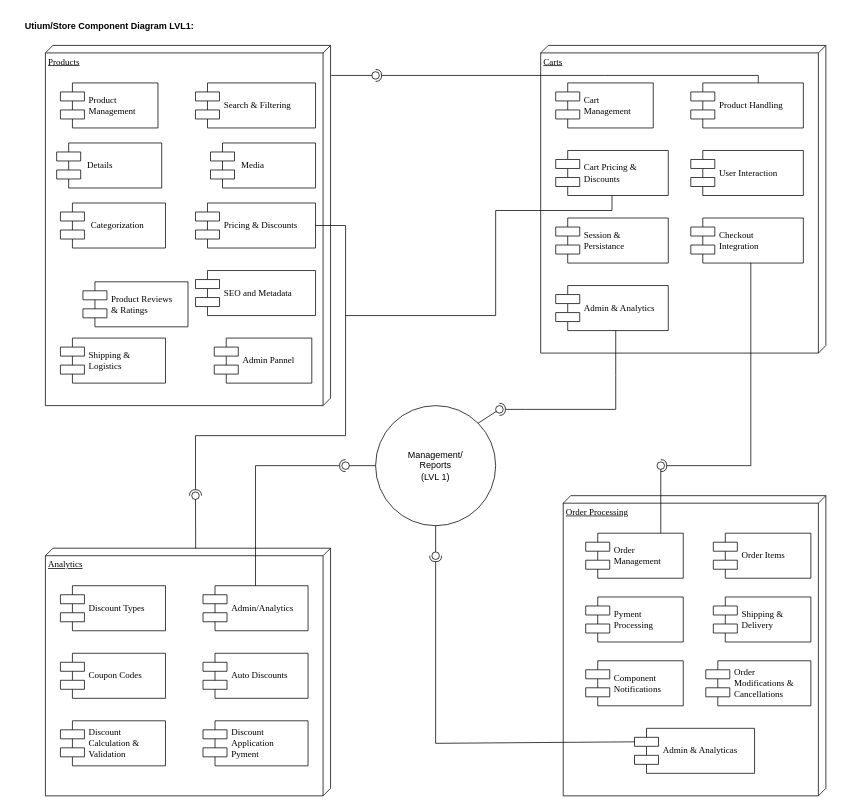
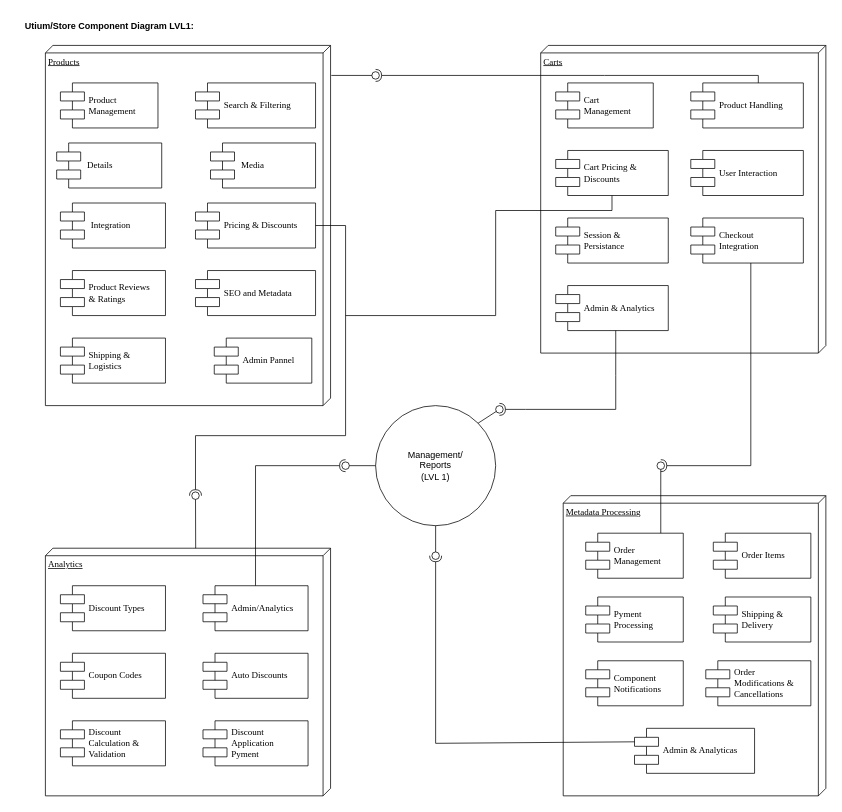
node "Categorization": label "Categorization" -> "Integration"
node "Product Reviews & Ratings": moved (135, 304) -> (113, 293)
node "Order Processing": label "Order Processing" -> "Metadata Processing"
